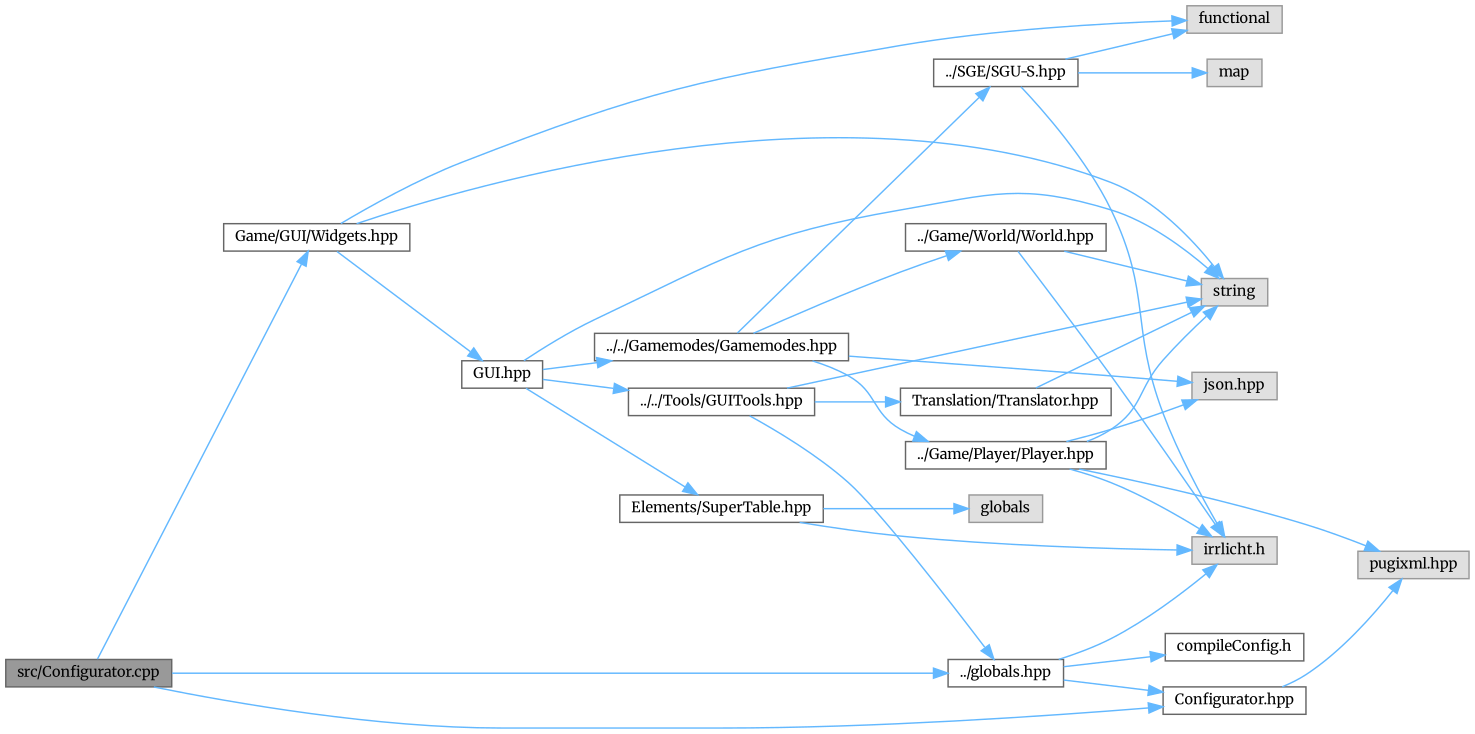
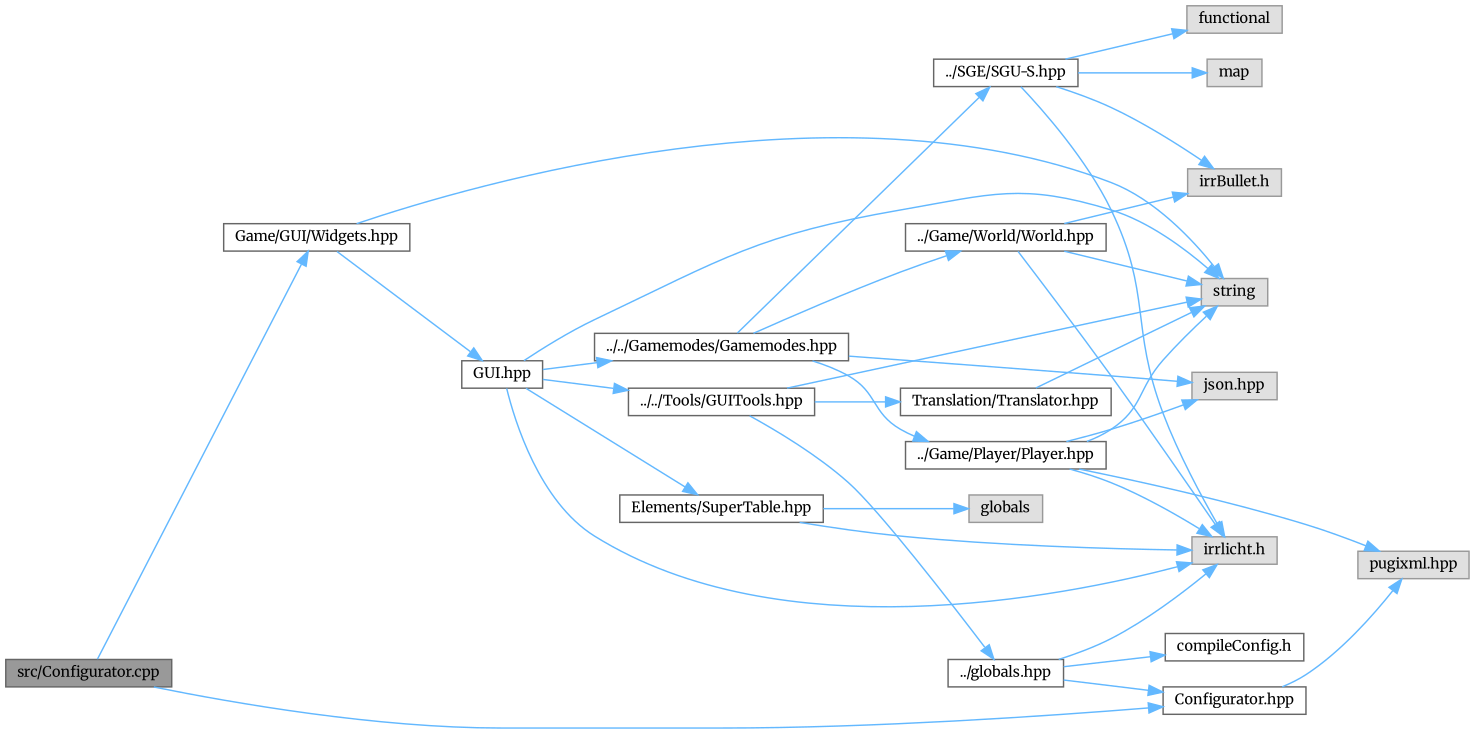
edge "Game/GUI/Widgets.hpp" -> "functional": removed
node "irrBullet.h": added
edge "GUI.hpp" -> "irrlicht.h": added
edge "src/Configurator.cpp" -> "../globals.hpp": removed
